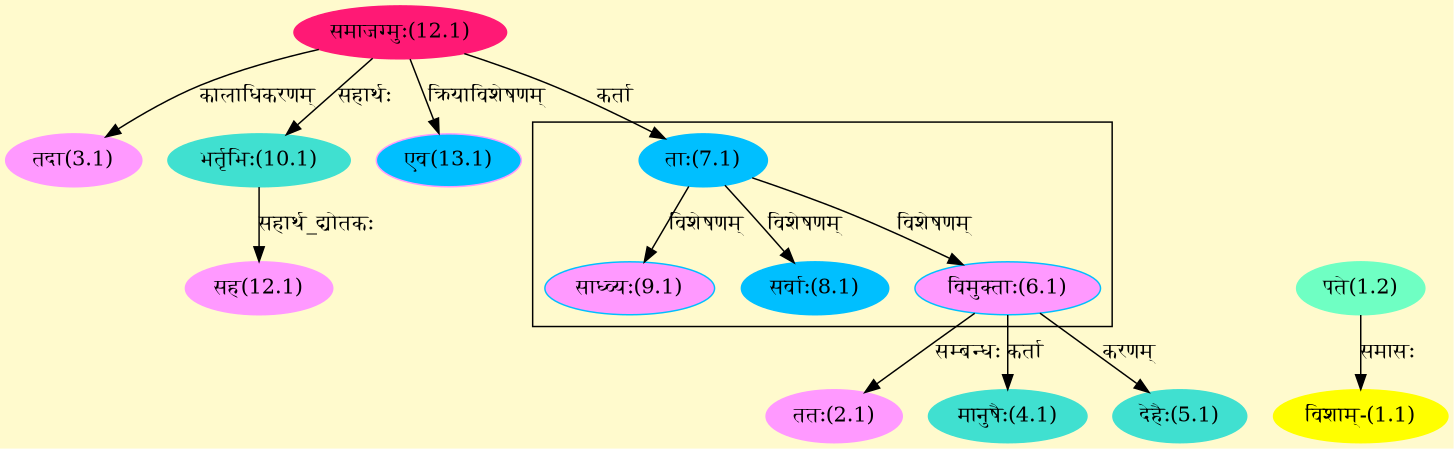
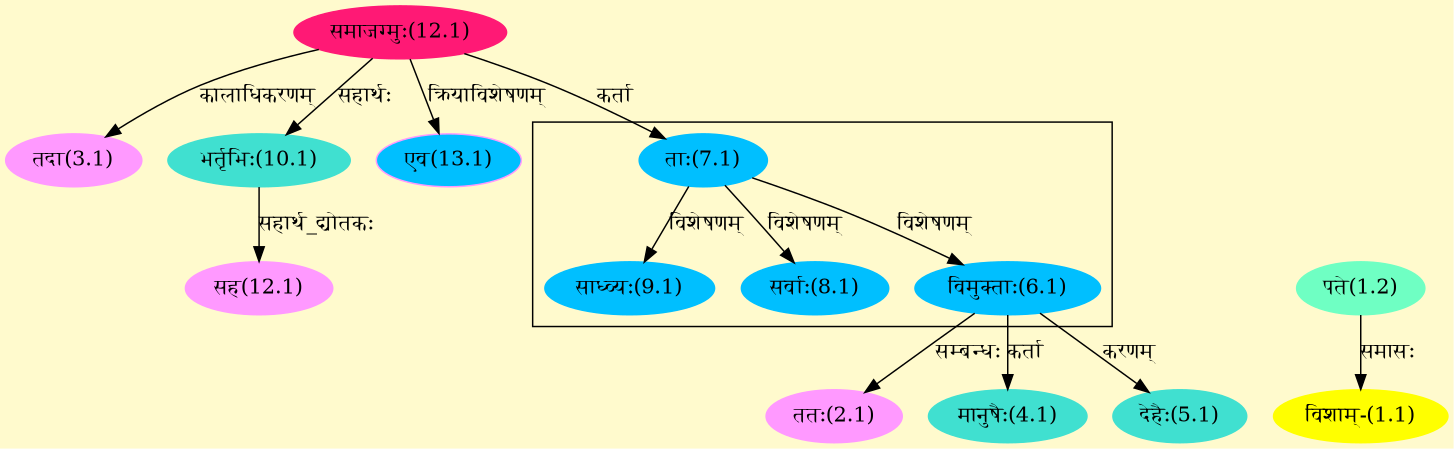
node "साध्व्यः(9.1)": fillcolor #ff99ff -> #00bfff
node "विमुक्ताः(6.1)": fillcolor #ff99ff -> #00bfff
